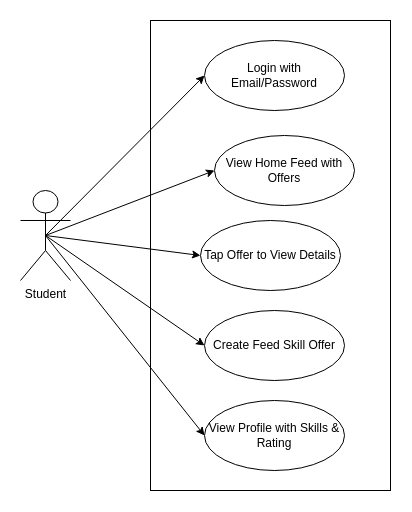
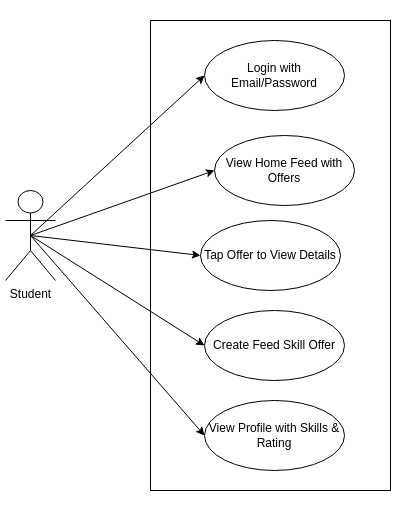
node "Student": moved (46, 236) -> (31, 236)
